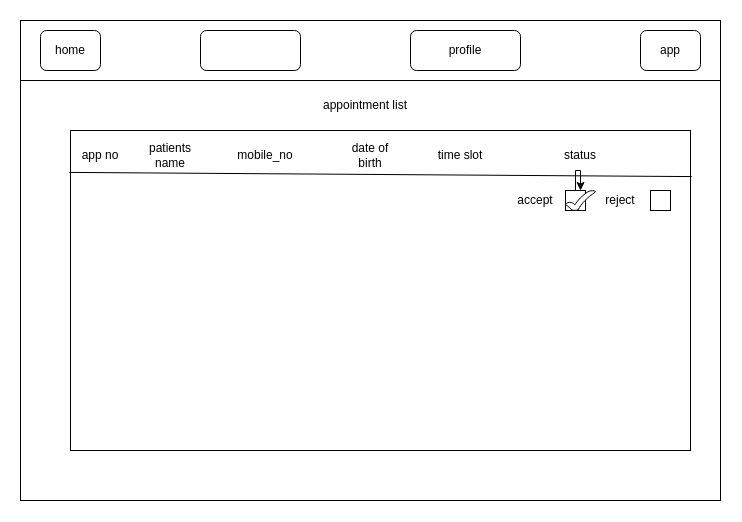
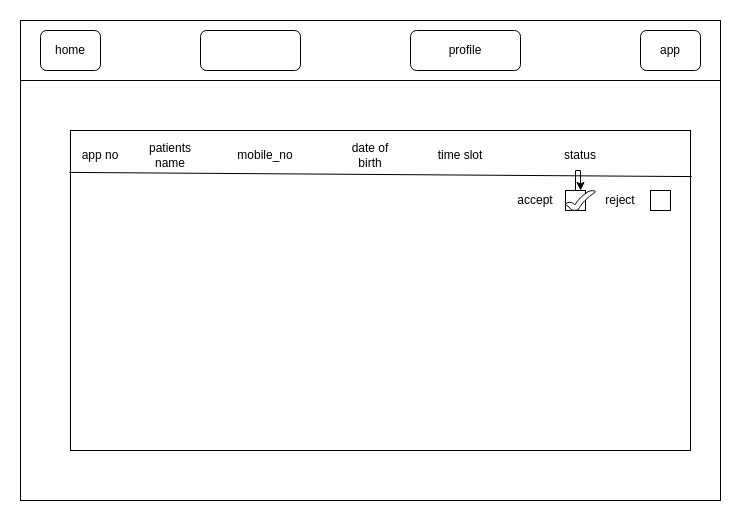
node "appointment list": removed
